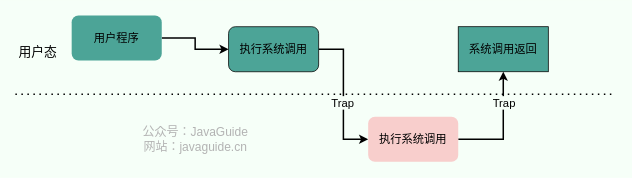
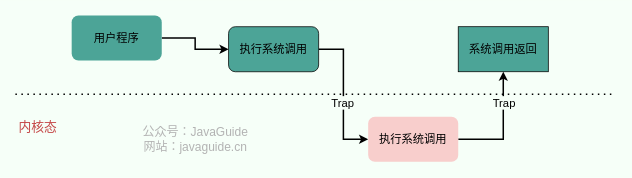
node "用户态": removed
node "内核态": added
